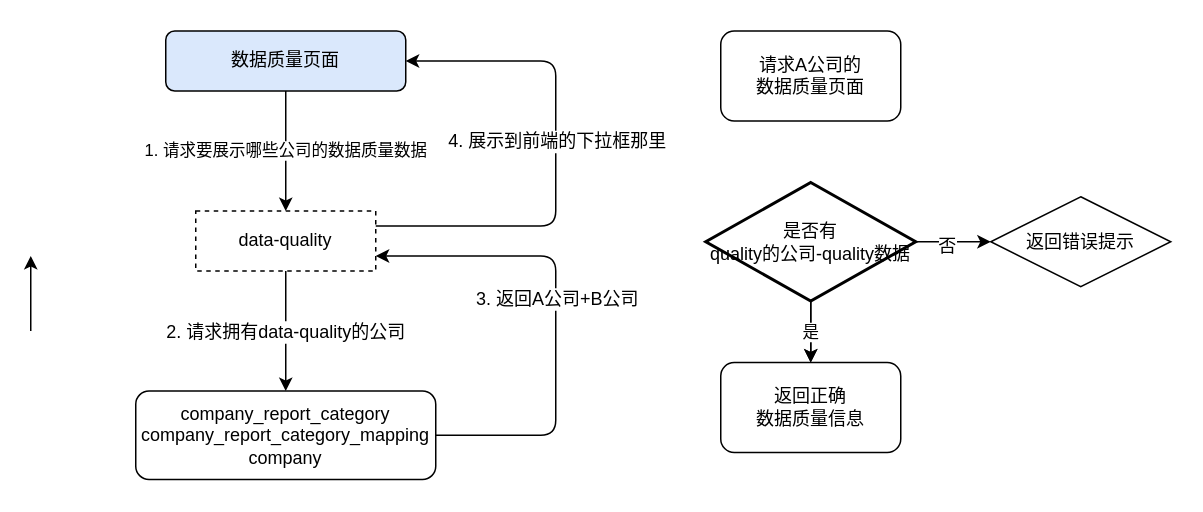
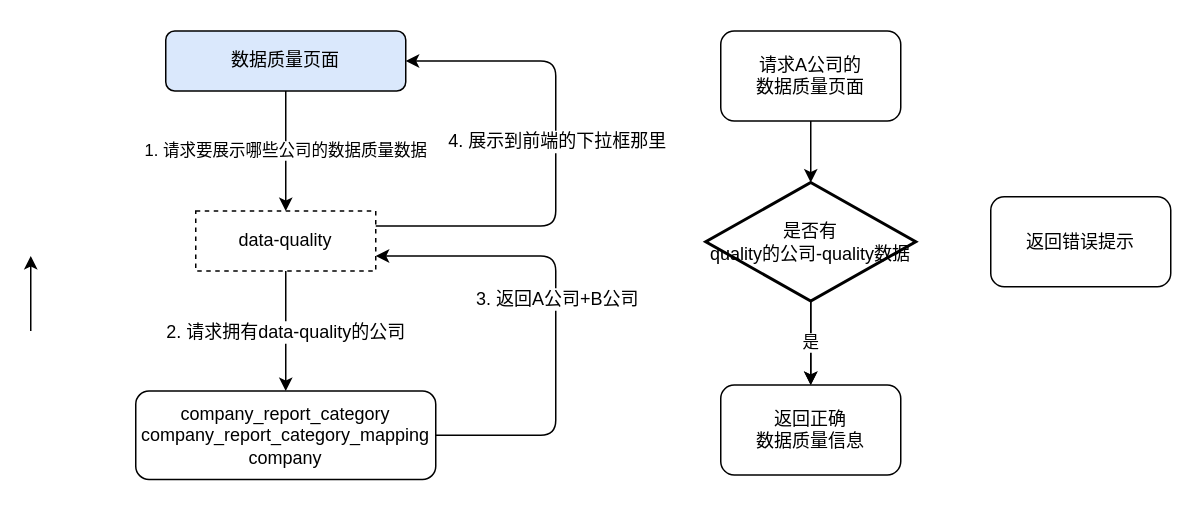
edge "请求A公司的 数据质量页面" -> "是否有 quality的公司-quality数据": added
edge "是否有 quality的公司-quality数据" -> "返回错误提示": removed, label "否"
node "返回错误提示": shape diamond -> rounded rectangle
node "返回正确 数据质量信息": moved (811, 407) -> (811, 430)
